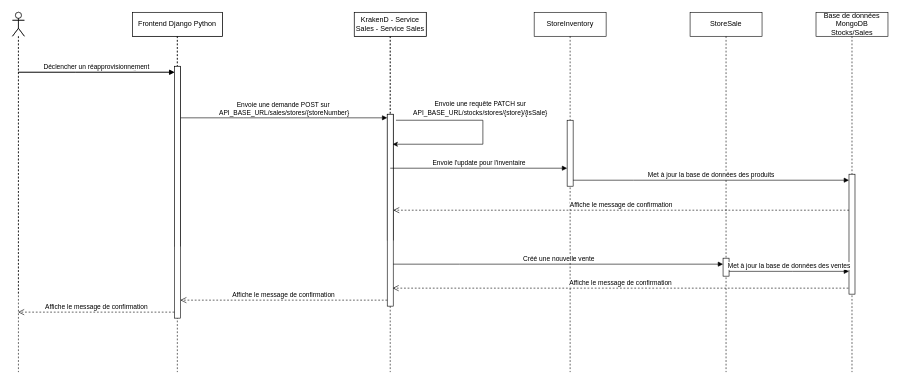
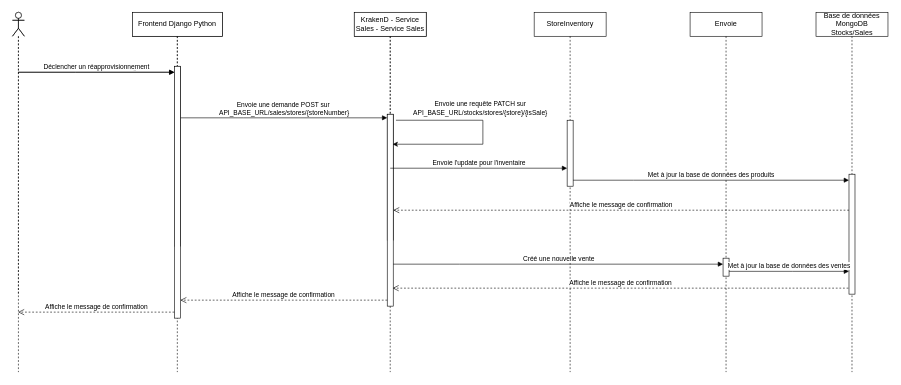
node "StoreSale": label "StoreSale" -> "Envoie"
